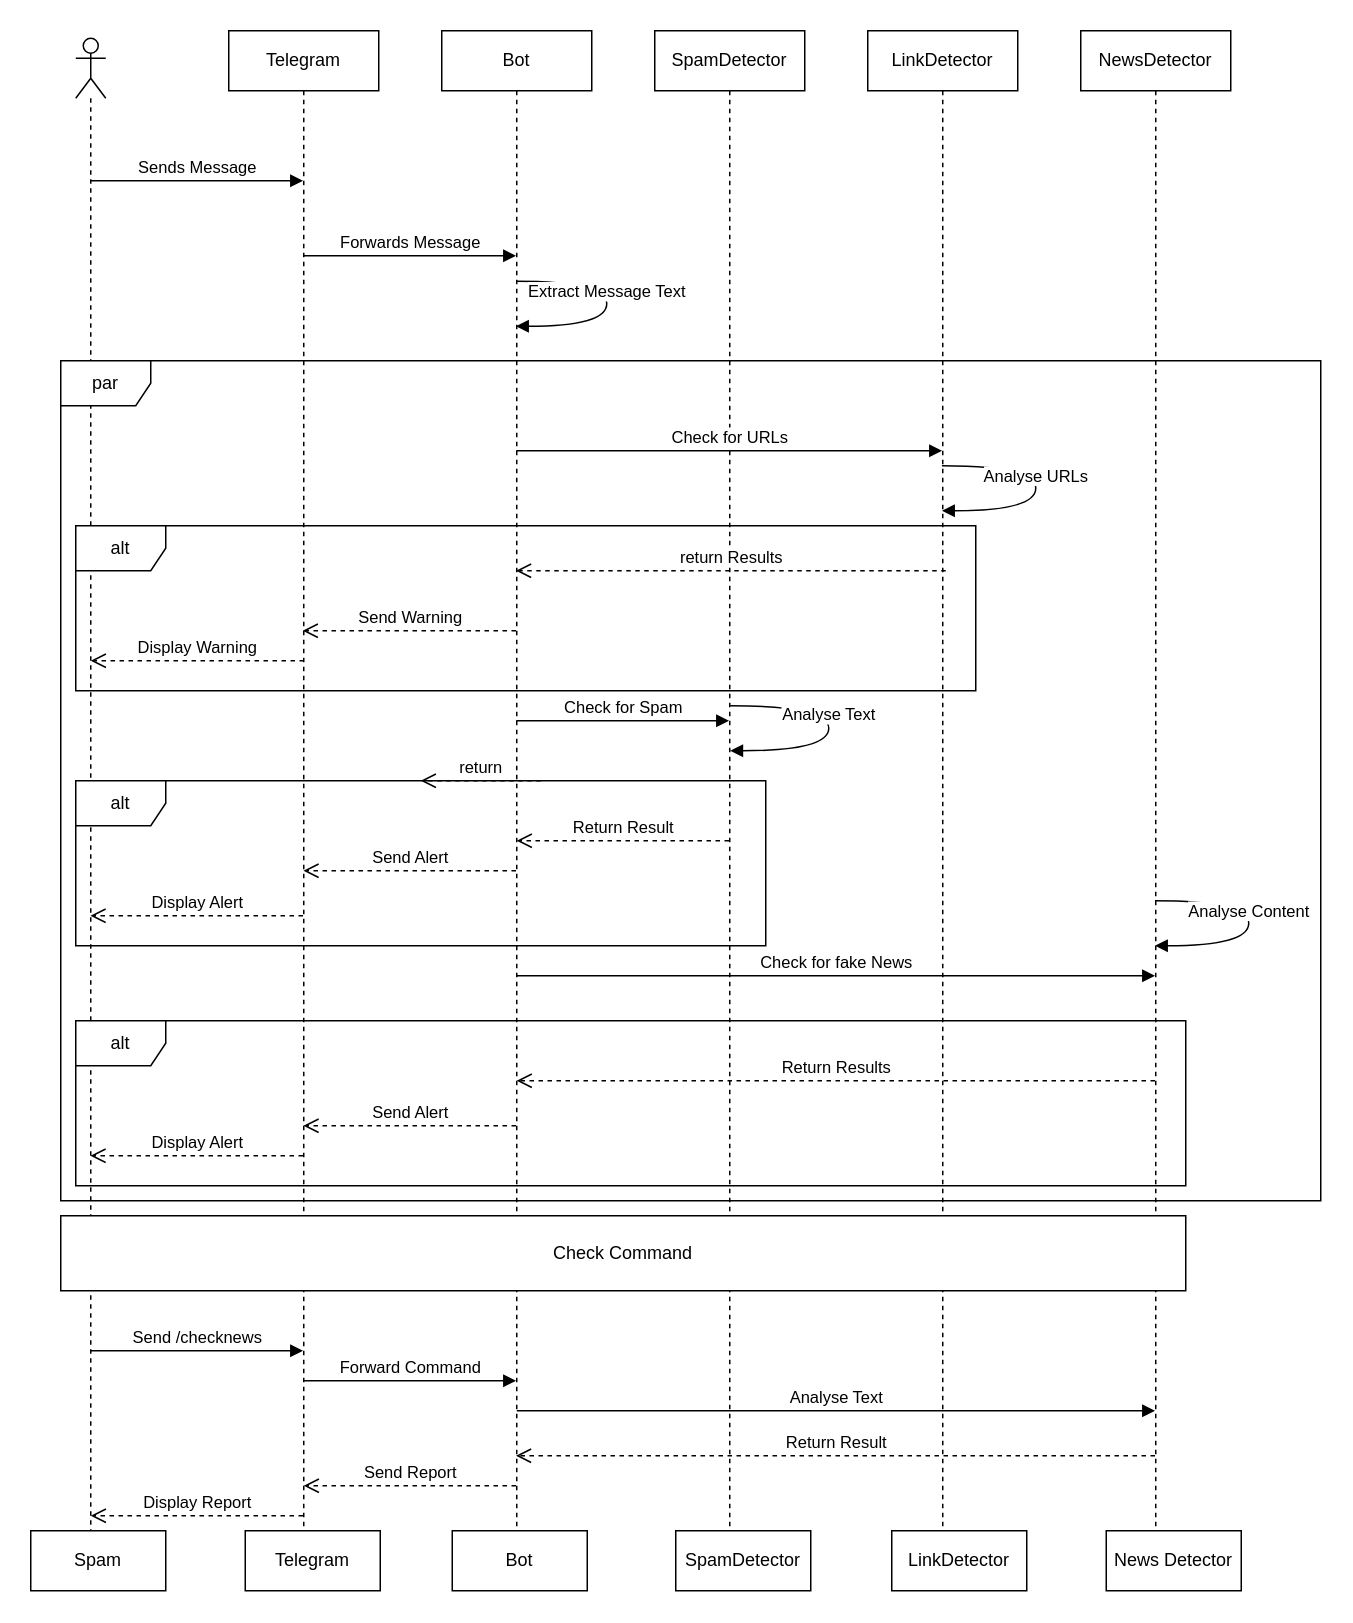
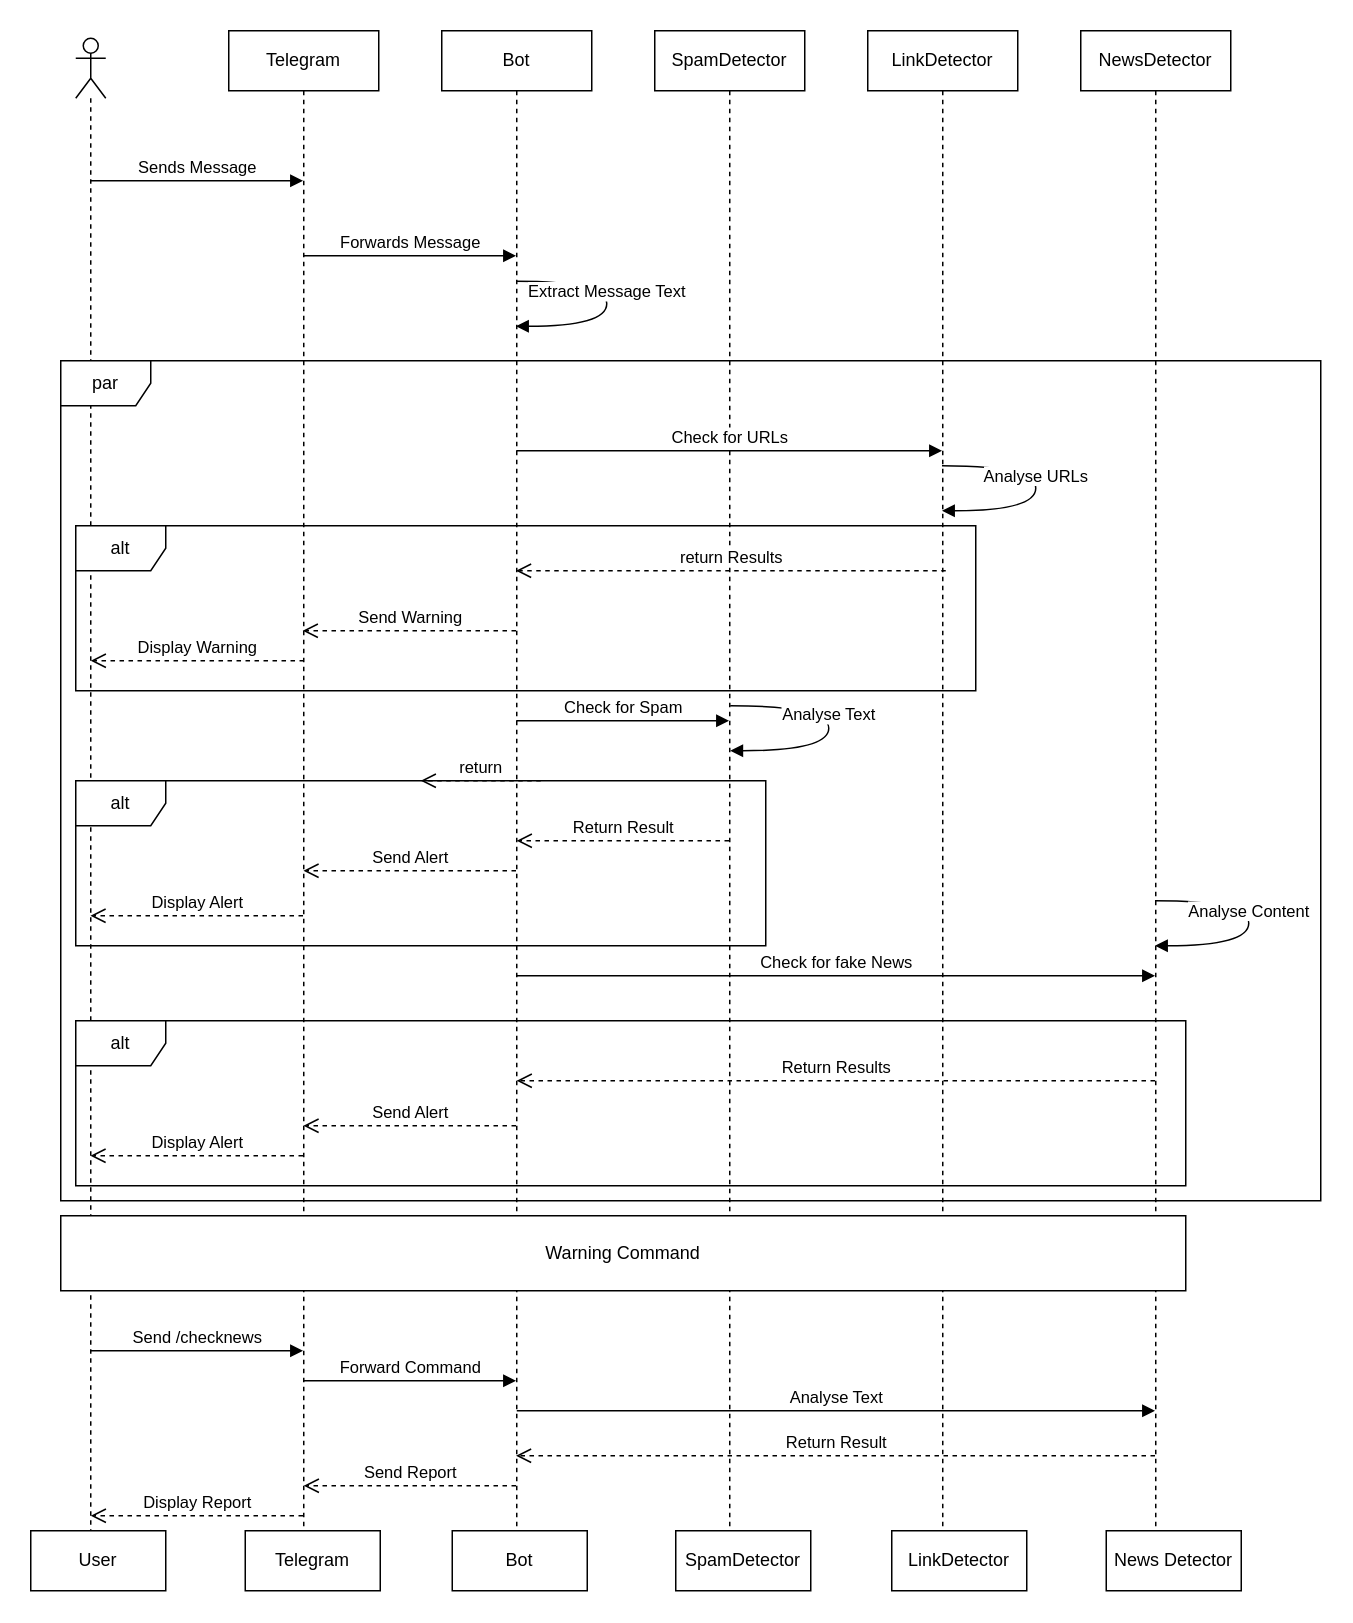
node "Check Command": label "Check Command" -> "Warning Command"
node "Spam": label "Spam" -> "User"
